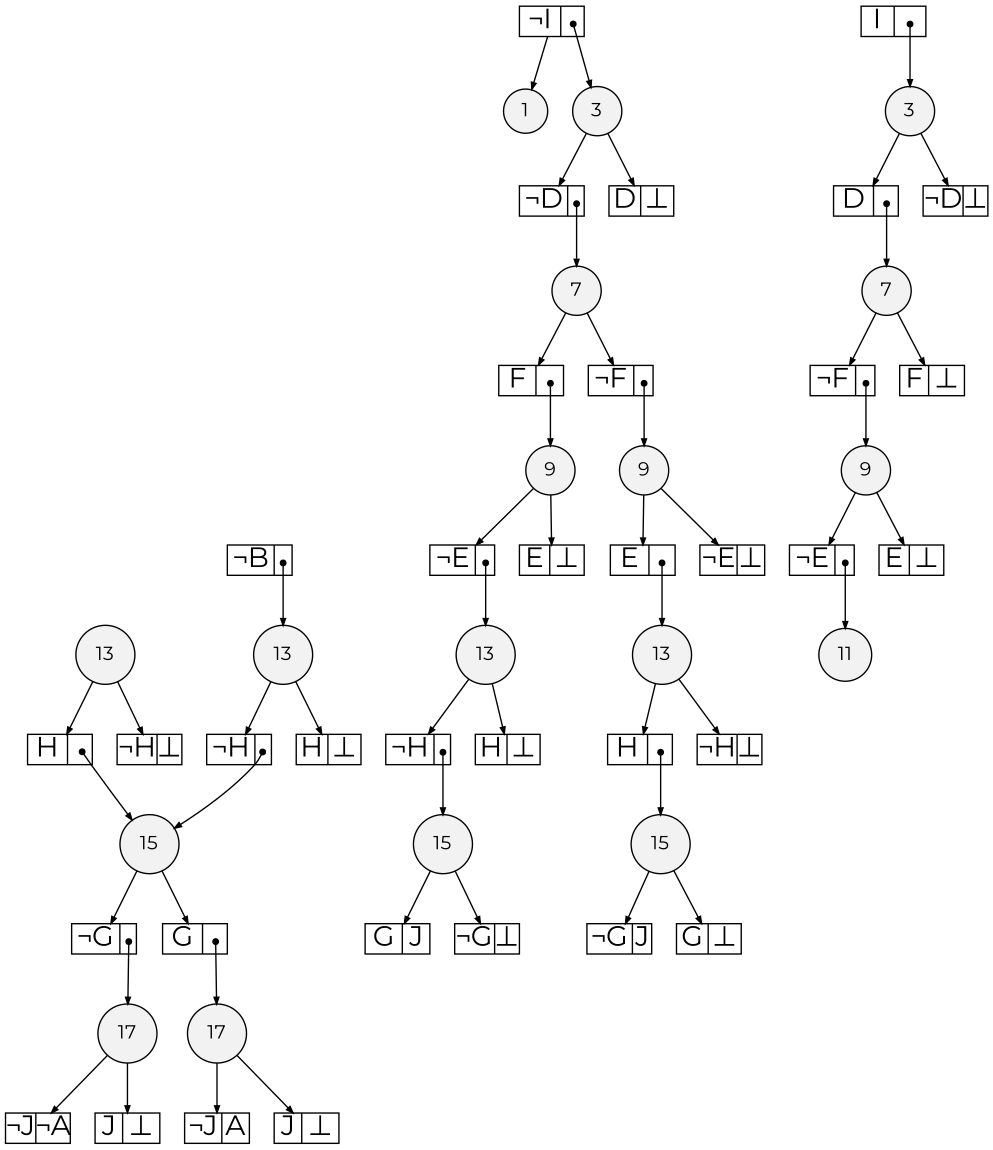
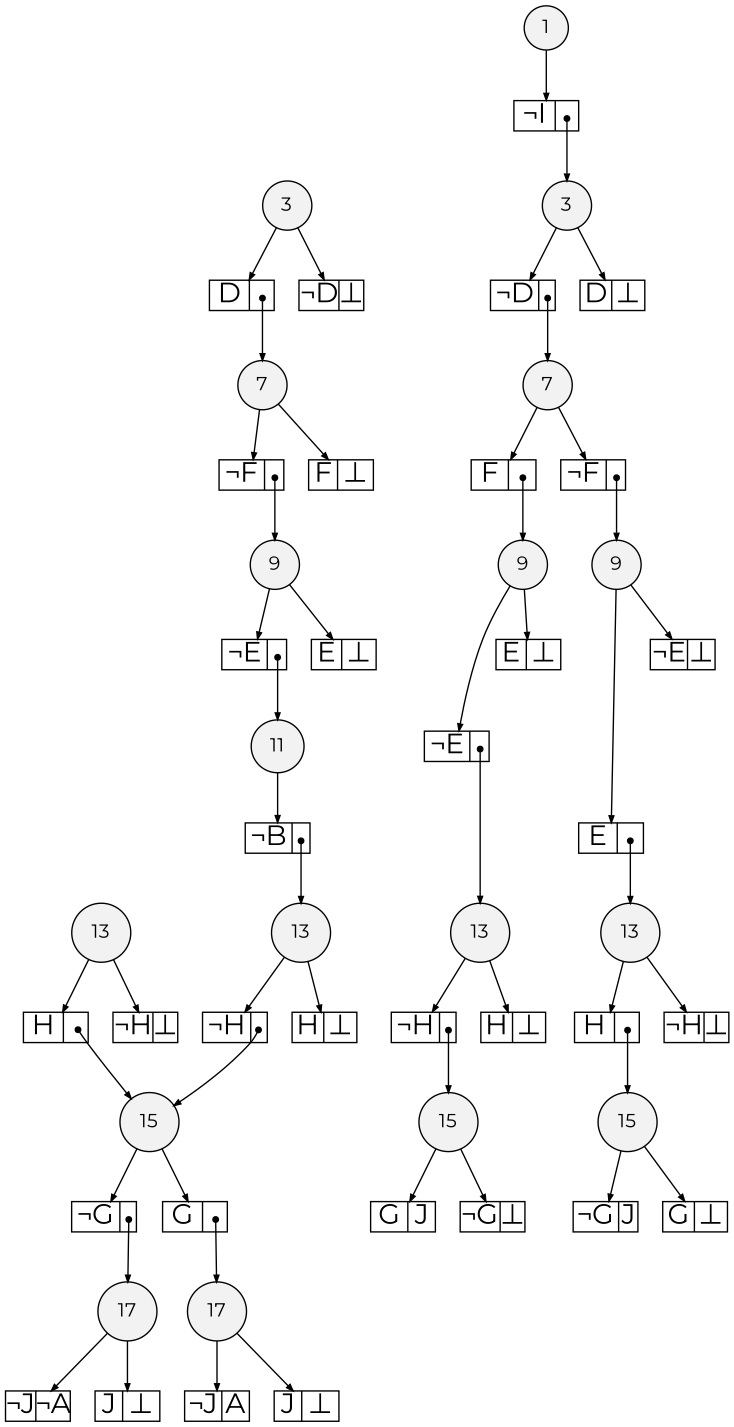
node "I": removed
edge "¬I" -> "1": reversed
edge "11" -> "¬B": added
